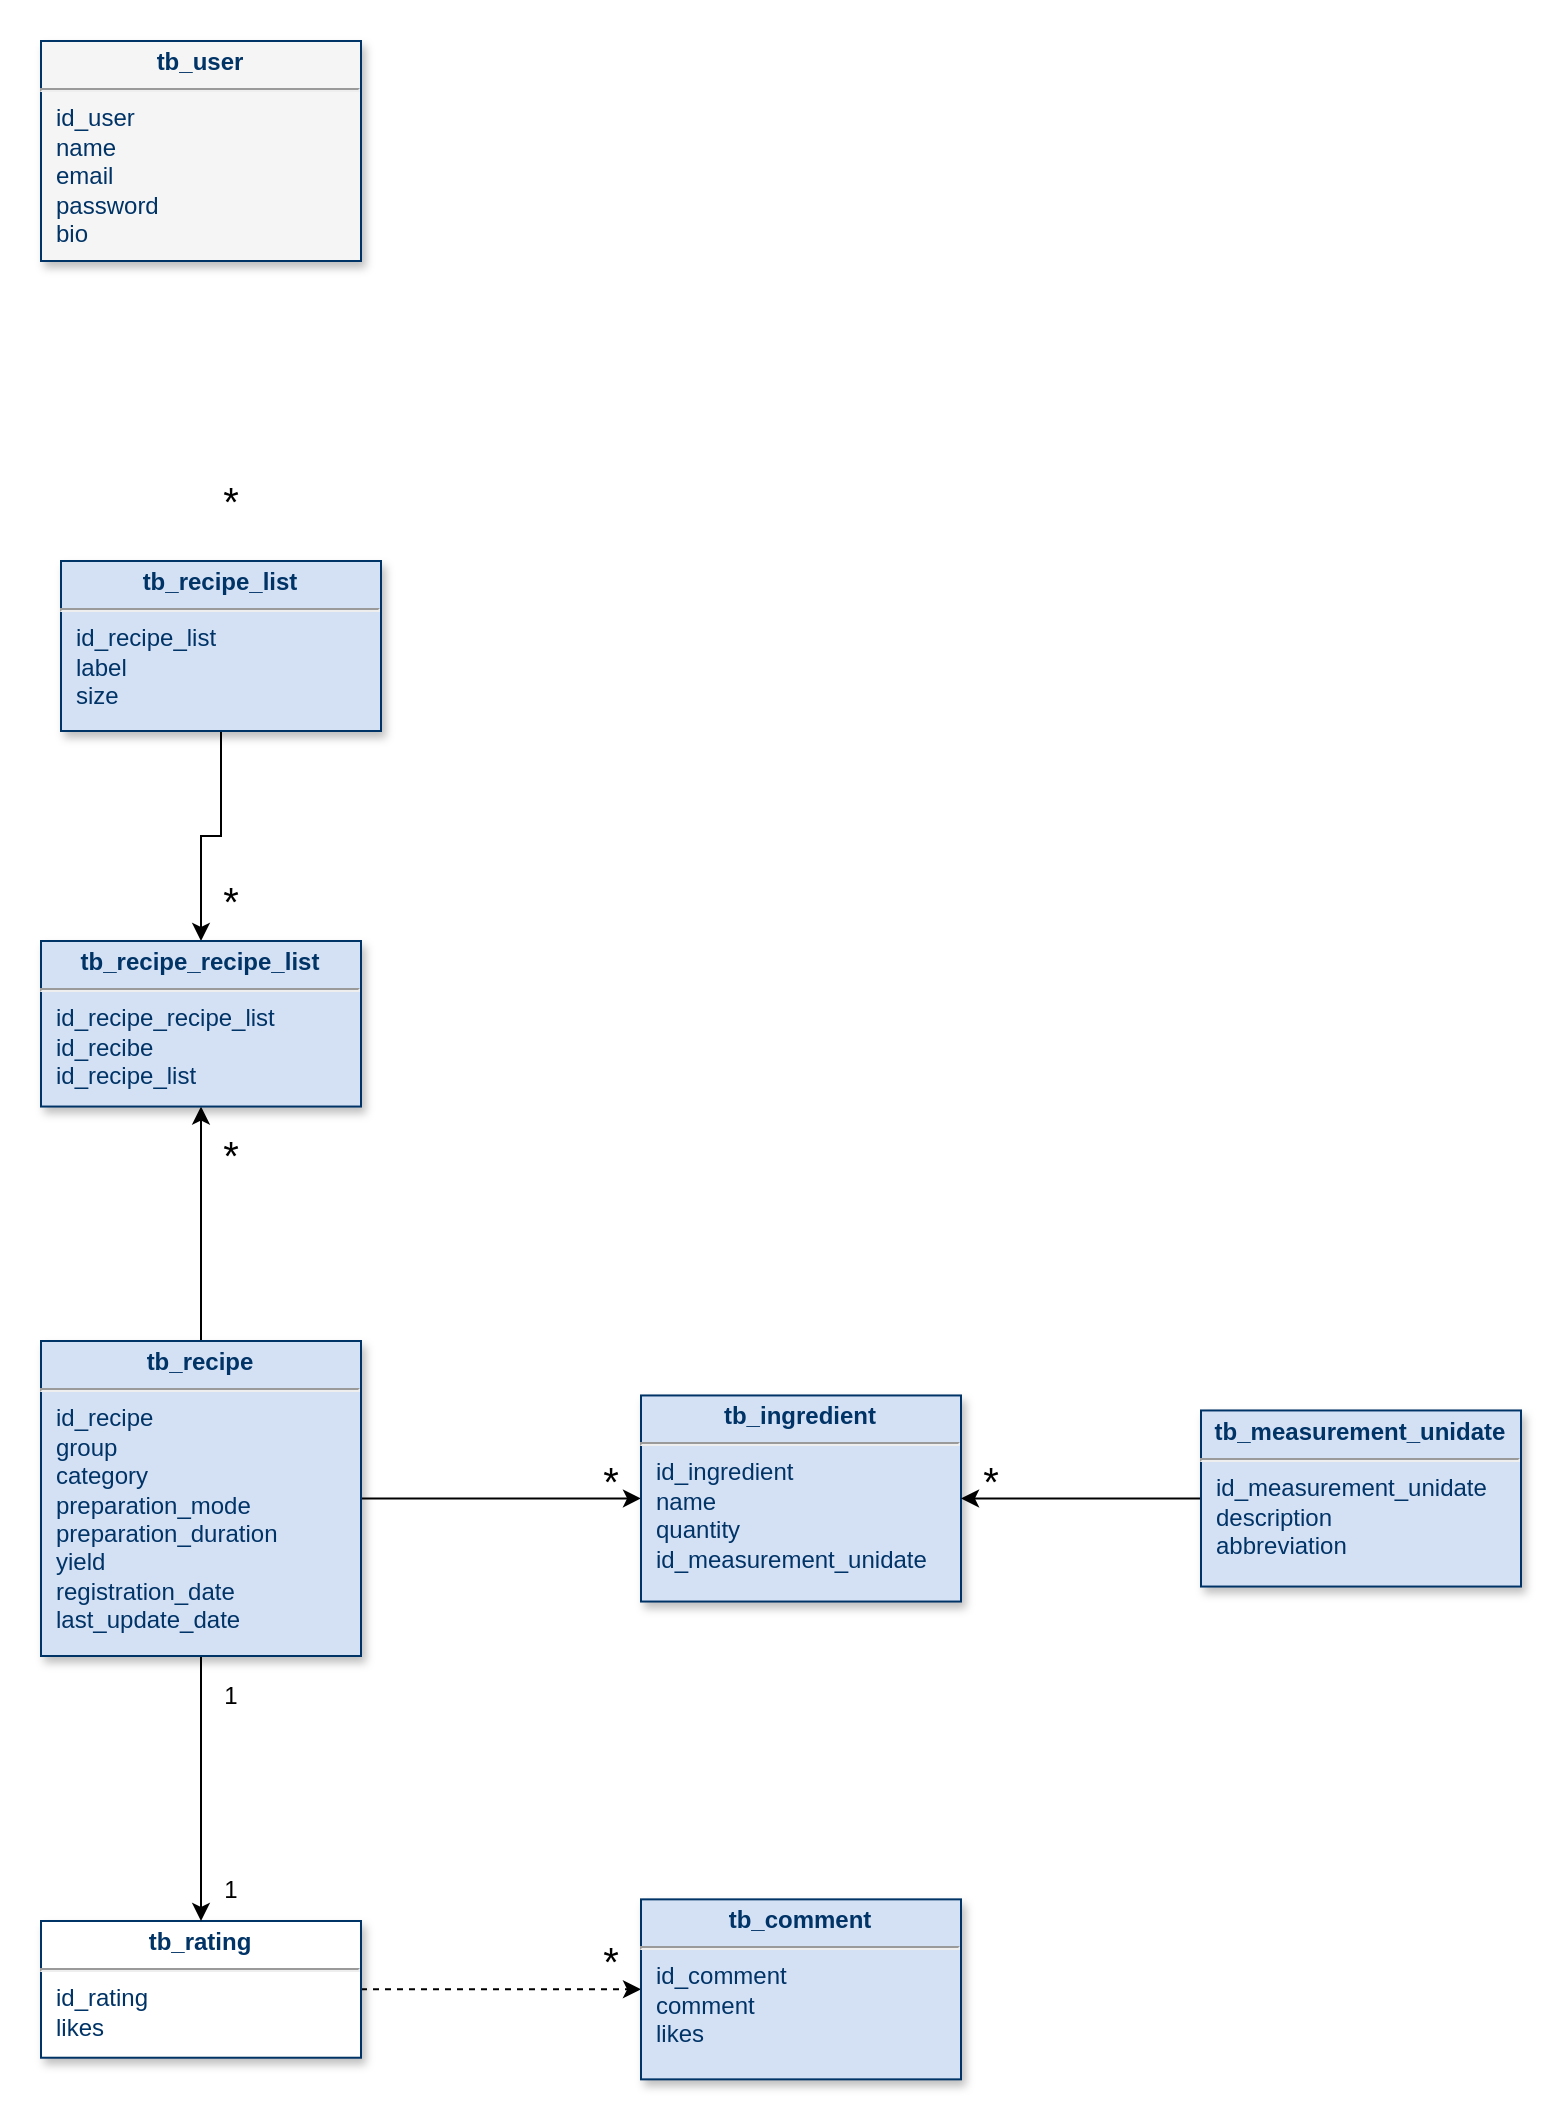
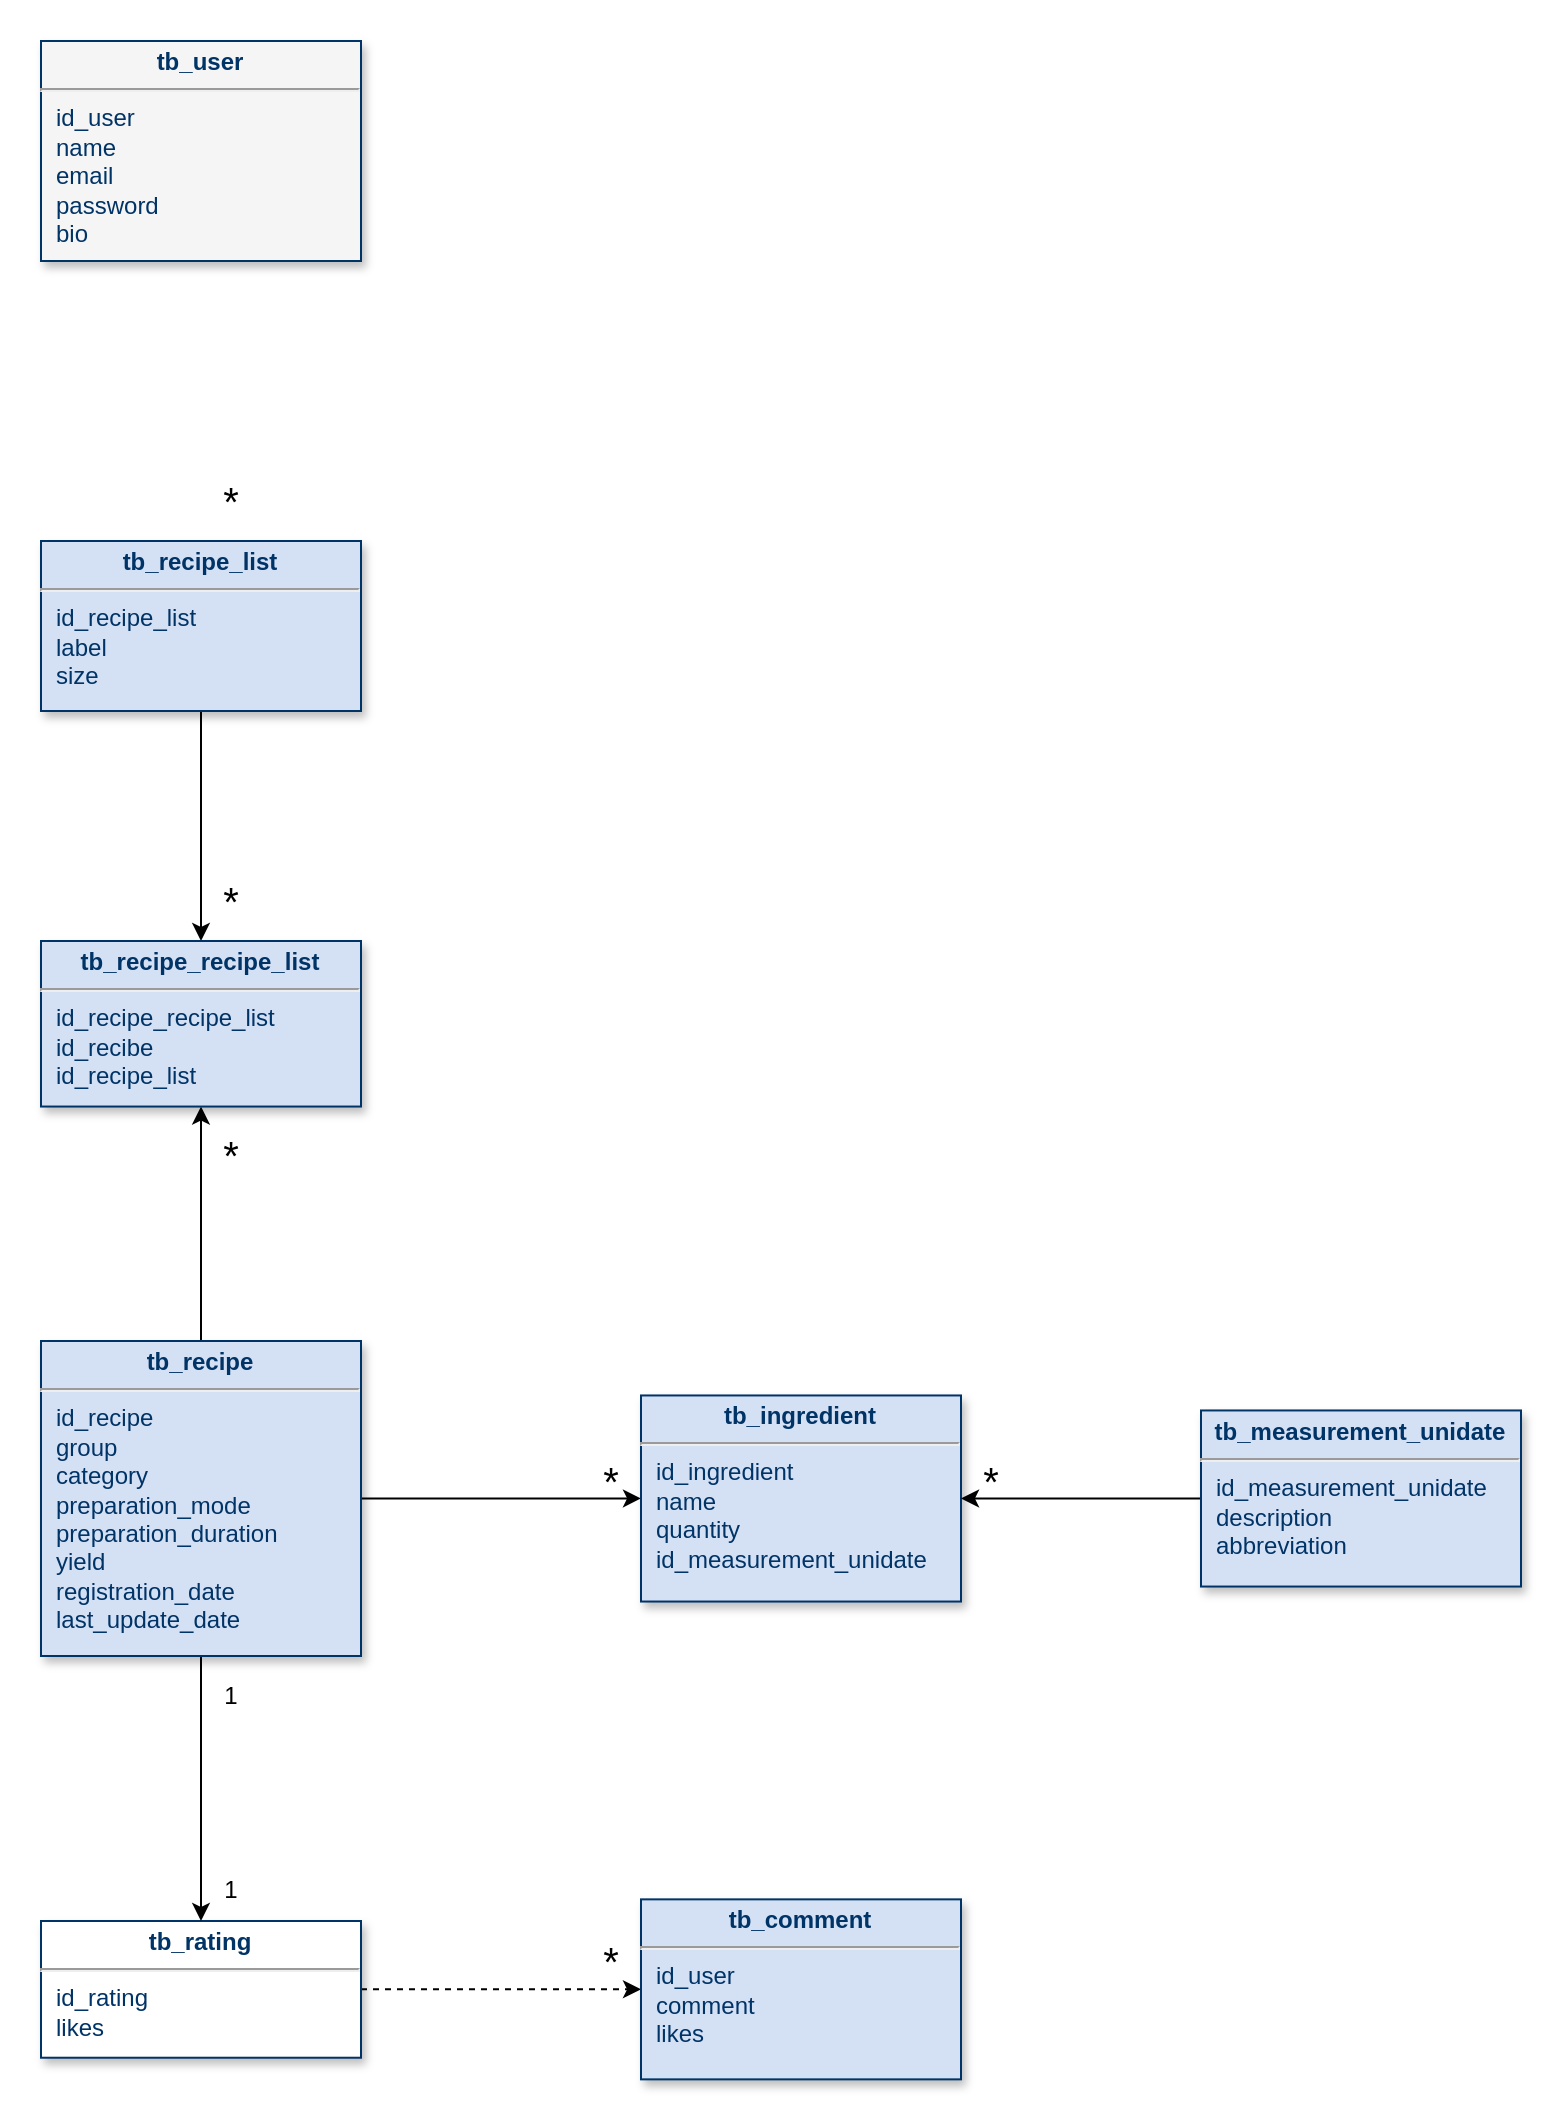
node "tb_recipe_list id_recipe_list label size": moved (221, 646) -> (201, 626)
node "tb_comment id_comment comment likes": label "tb_comment id_comment comment likes" -> "tb_comment id_user comment likes"
